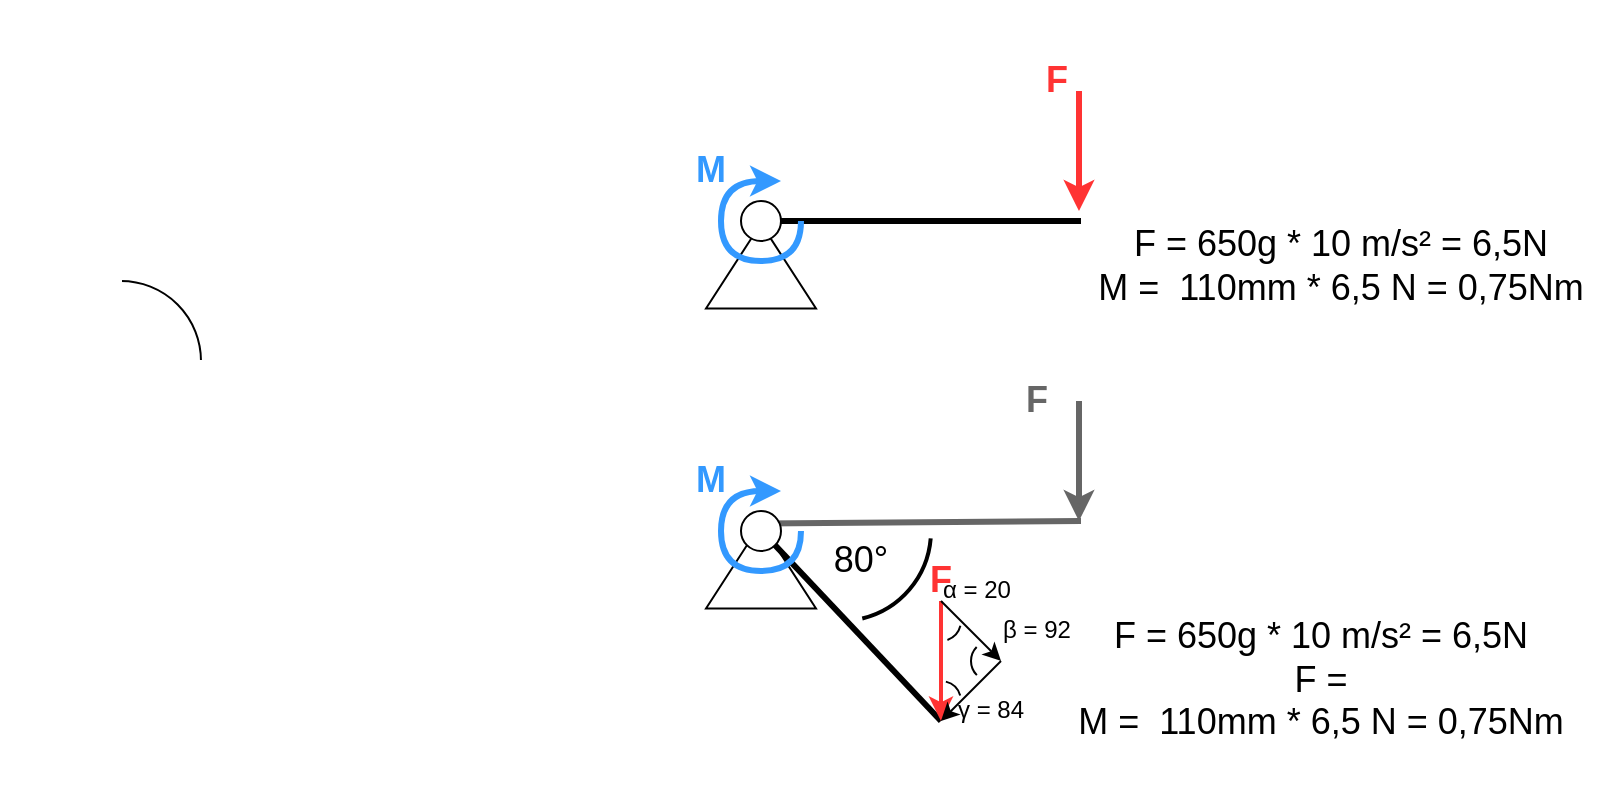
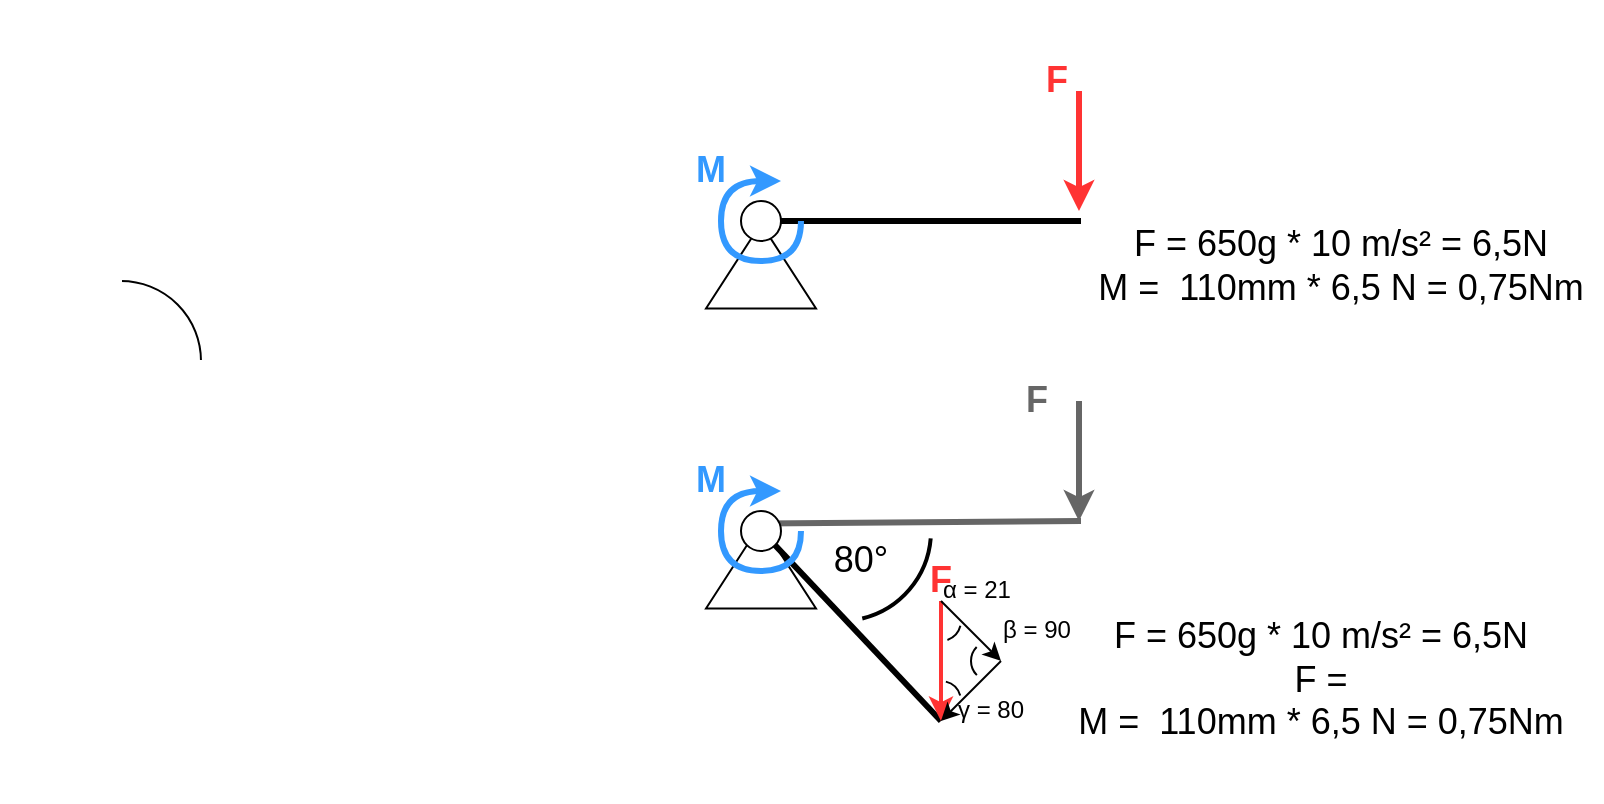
node "α = 20": label "α = 20" -> "α = 21"
node "β = 92": label "β = 92" -> "β = 90"
node "γ = 84": label "γ = 84" -> "γ = 80"
